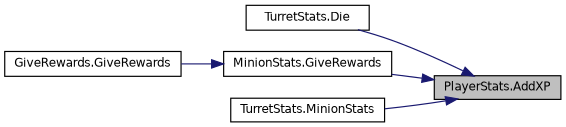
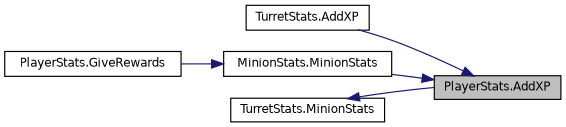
node "TurretStats.Die": label "TurretStats.Die" -> "TurretStats.AddXP"
node "GiveRewards.GiveRewards": label "GiveRewards.GiveRewards" -> "PlayerStats.GiveRewards"
node "MinionStats.GiveRewards": label "MinionStats.GiveRewards" -> "MinionStats.MinionStats"
edge "TurretStats.MinionStats" -> "PlayerStats.AddXP": reversed
